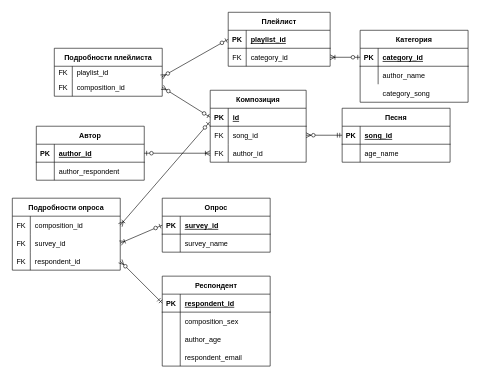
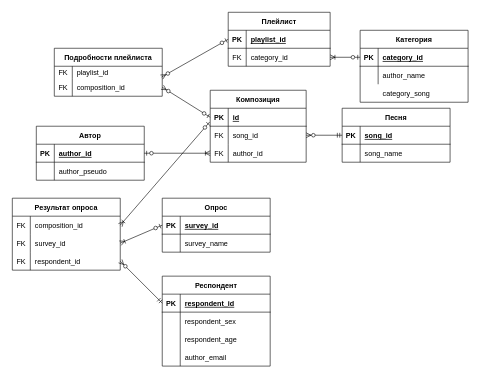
node "age_name": label "age_name" -> "song_name"
node "author_respondent": label "author_respondent" -> "author_pseudo"
node "Подробности опроса": label "Подробности опроса" -> "Результат опроса"
node "composition_sex": label "composition_sex" -> "respondent_sex"
node "author_age": label "author_age" -> "respondent_age"
node "respondent_email": label "respondent_email" -> "author_email"
